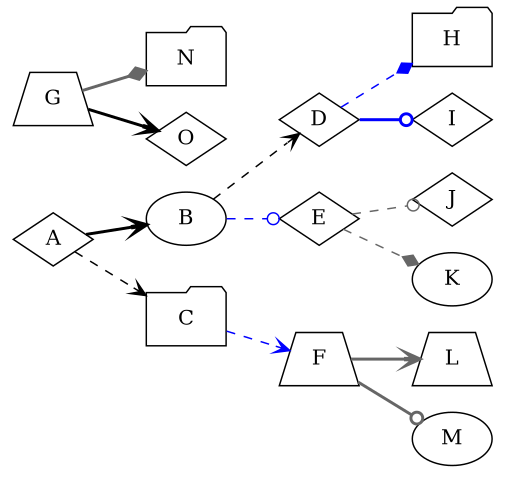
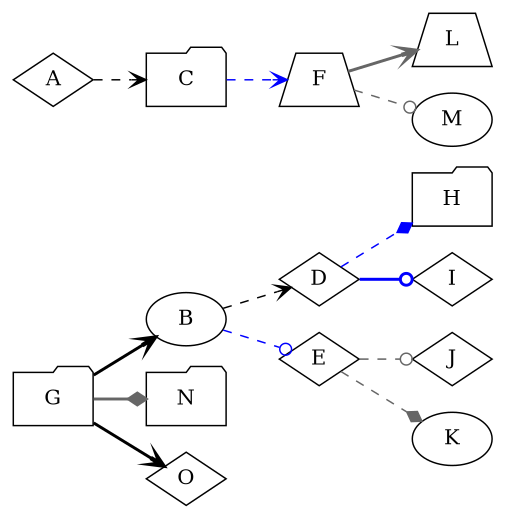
node "G": shape trapezium -> folder
edge "A" -> "B": now "G" -> "B"
edge "F" -> "M": style bold -> dashed
